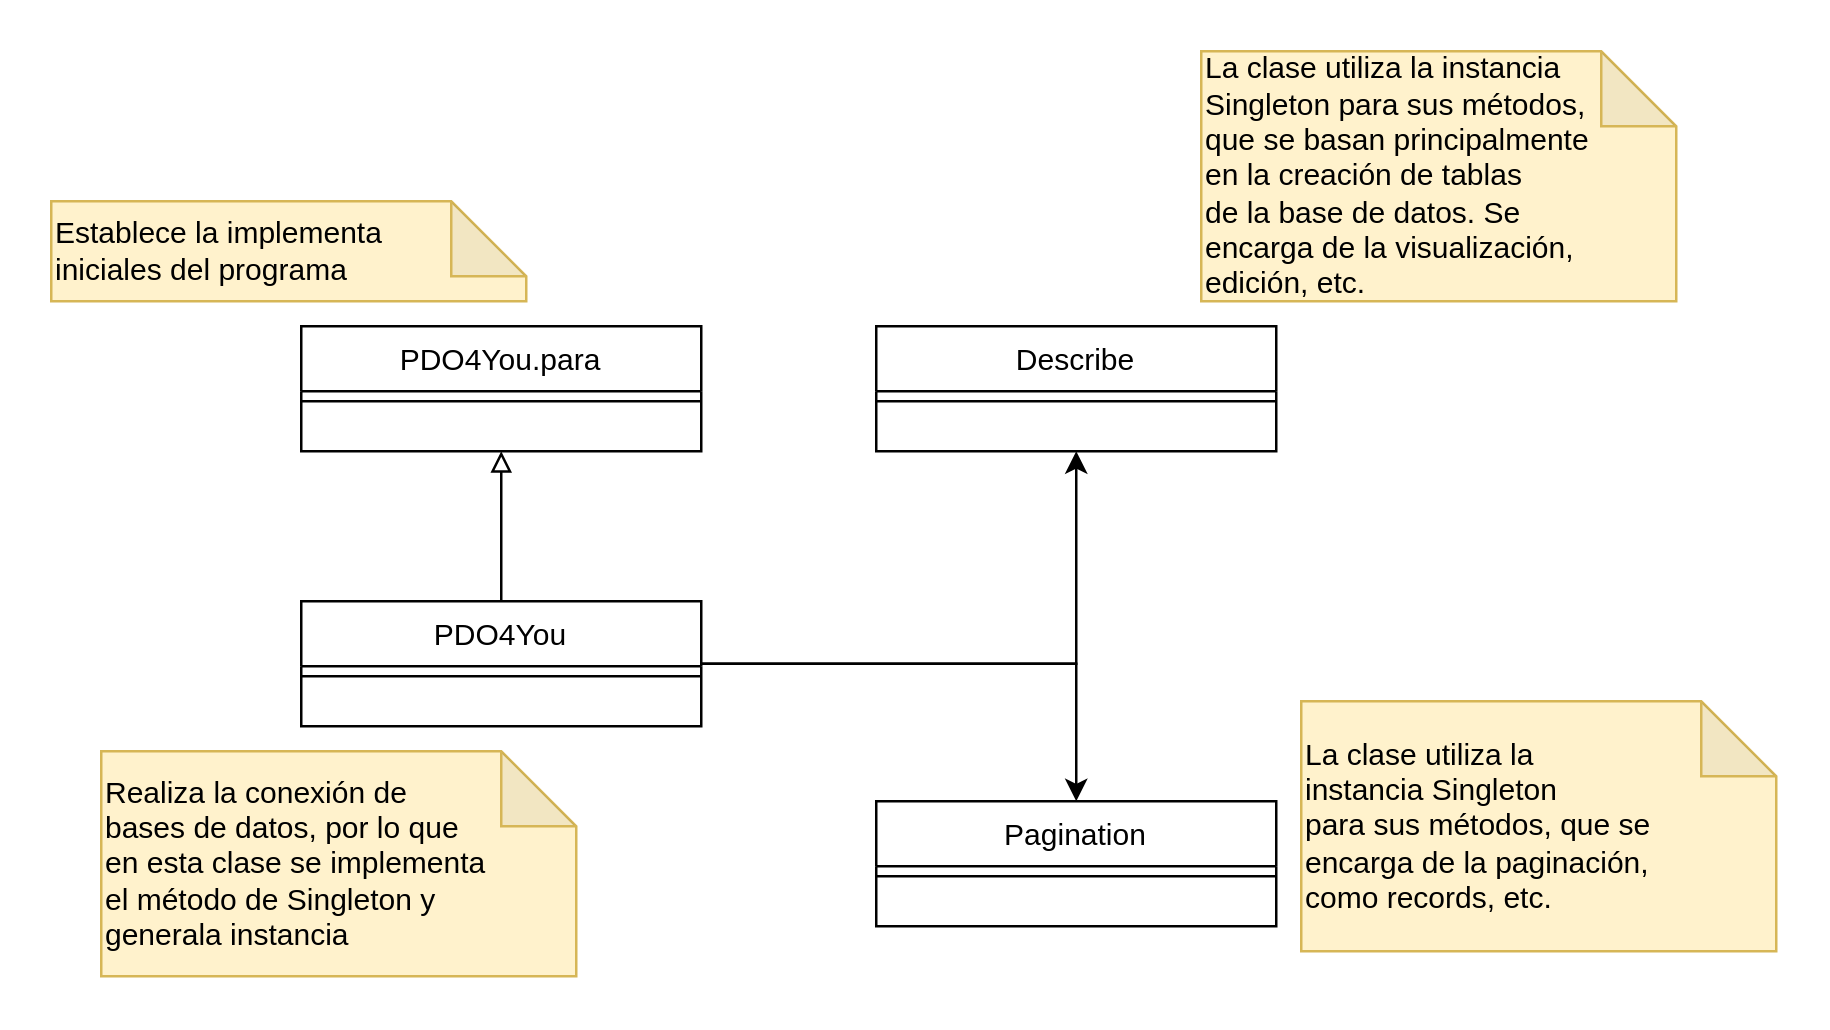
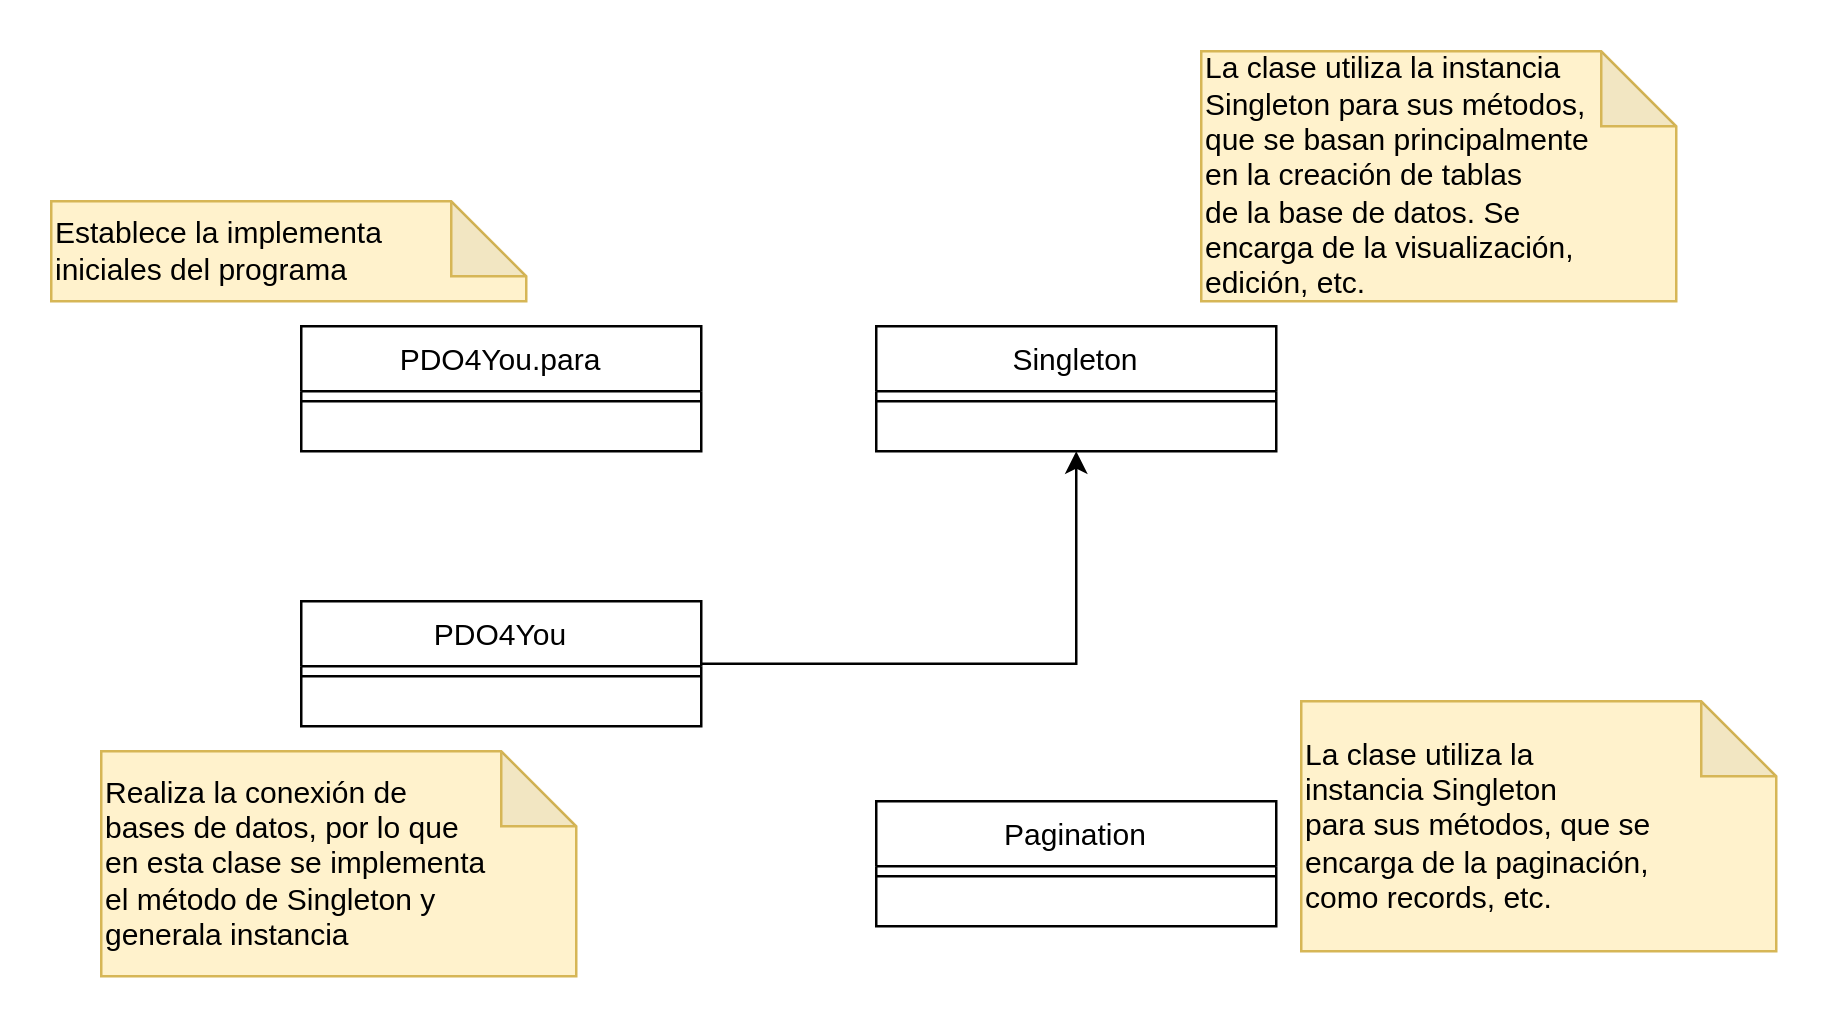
node "Describe": label "Describe" -> "Singleton"
edge "PDO4You" -> "PDO4You.para": removed
edge "PDO4You" -> "Pagination": removed
